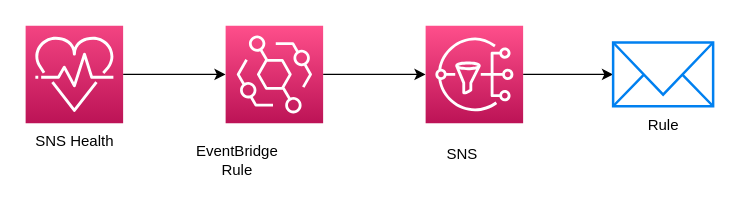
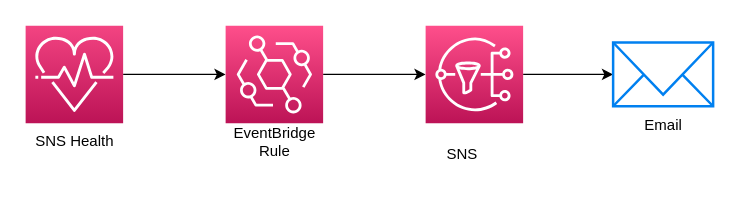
node "Rule": label "Rule" -> "Email"
node "EventBridge Rule": moved (237, 161) -> (274, 142)
